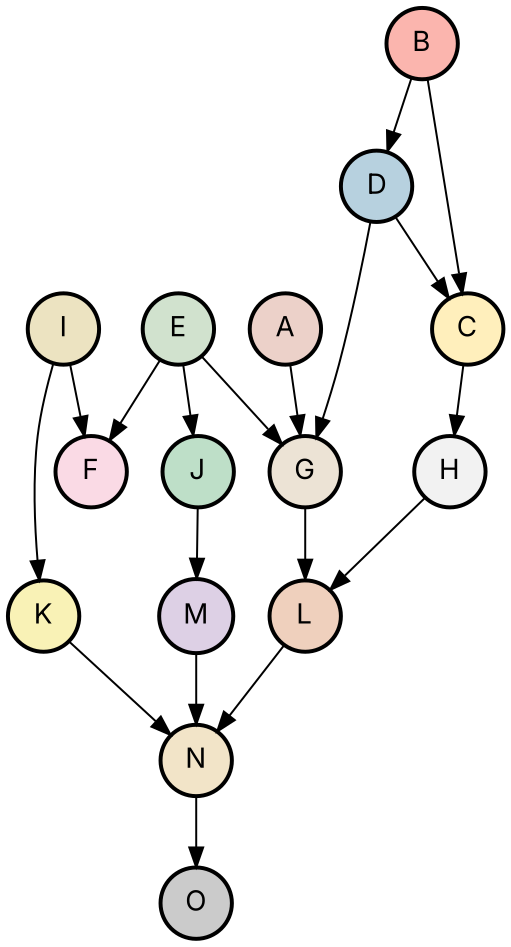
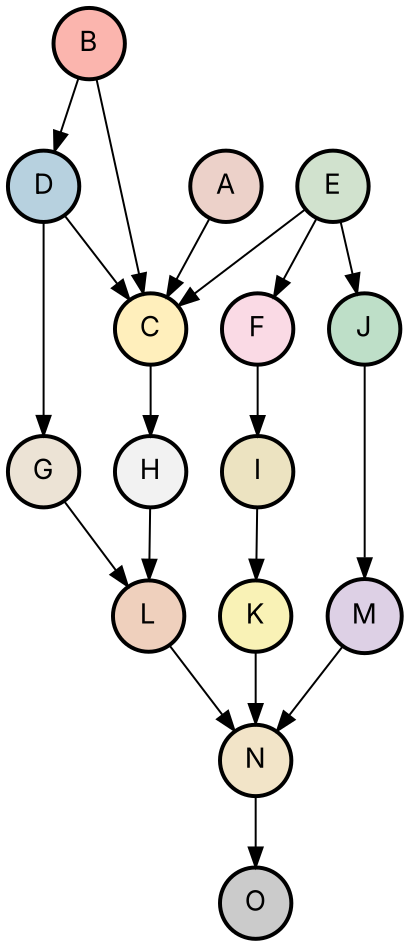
edge "A" -> "G": now "A" -> "C"
edge "I" -> "F": reversed
edge "E" -> "G": now "E" -> "C"
